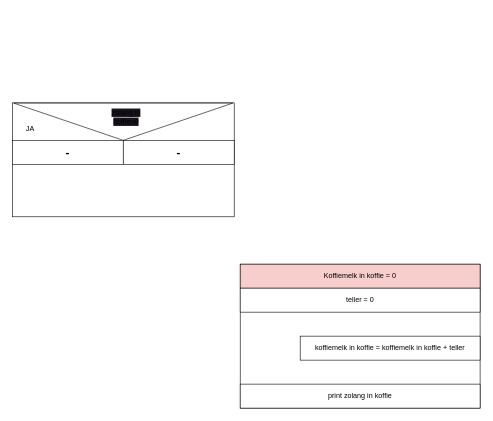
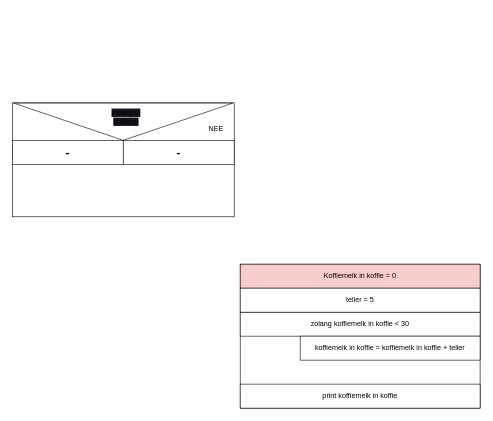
node "JA": removed
node "NEE": added
node "teller = 0": label "teller = 0" -> "teller = 5"
node "zolang koffiemelk in koffie < 30": added
node "print zolang in koffie": label "print zolang in koffie" -> "print koffiemelk in koffie"
